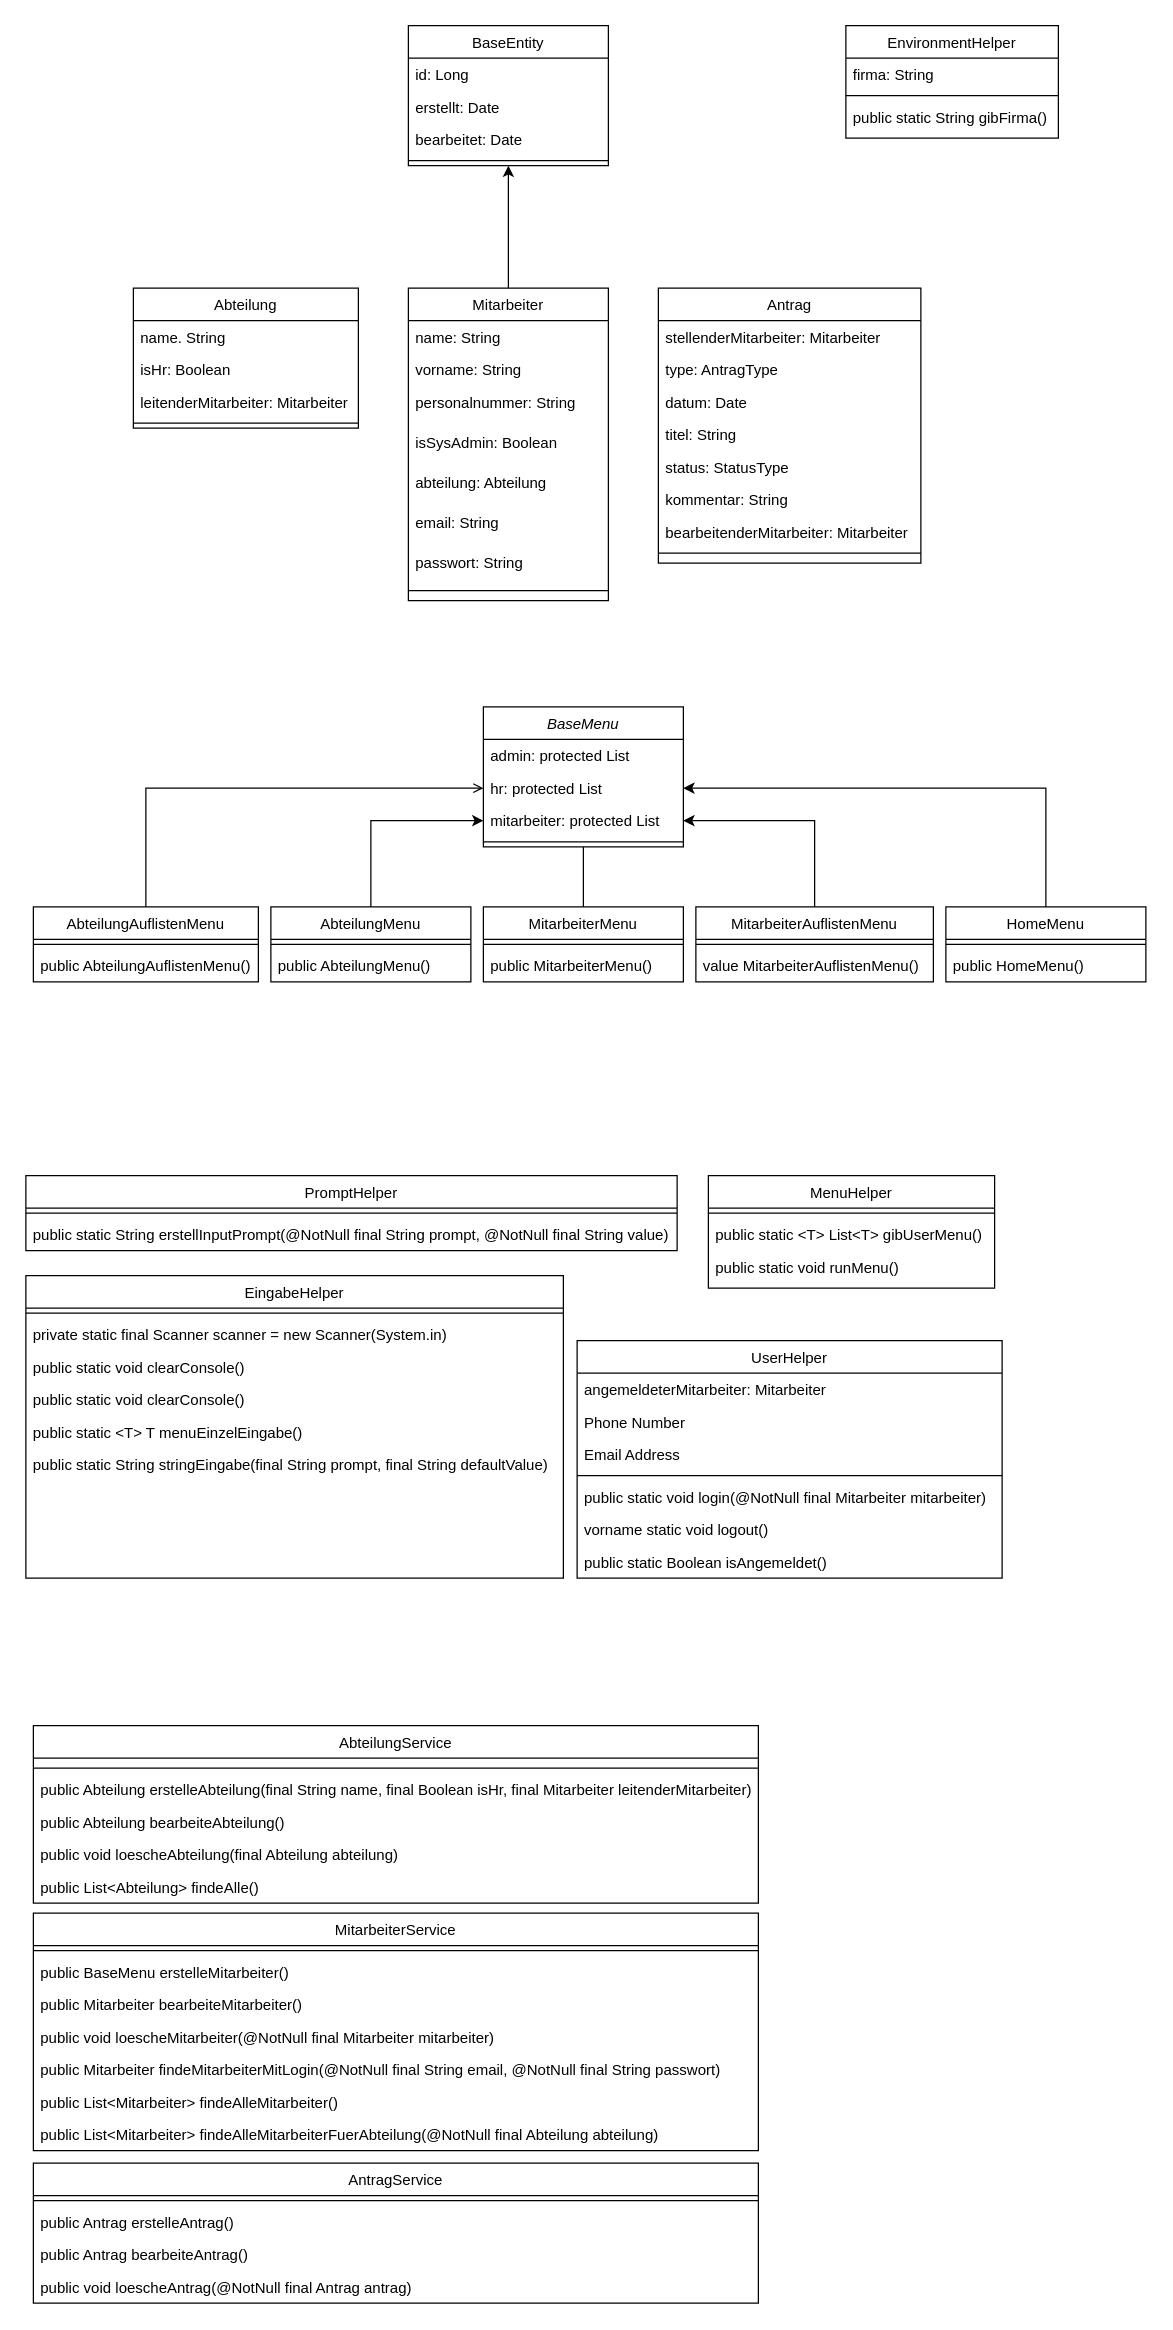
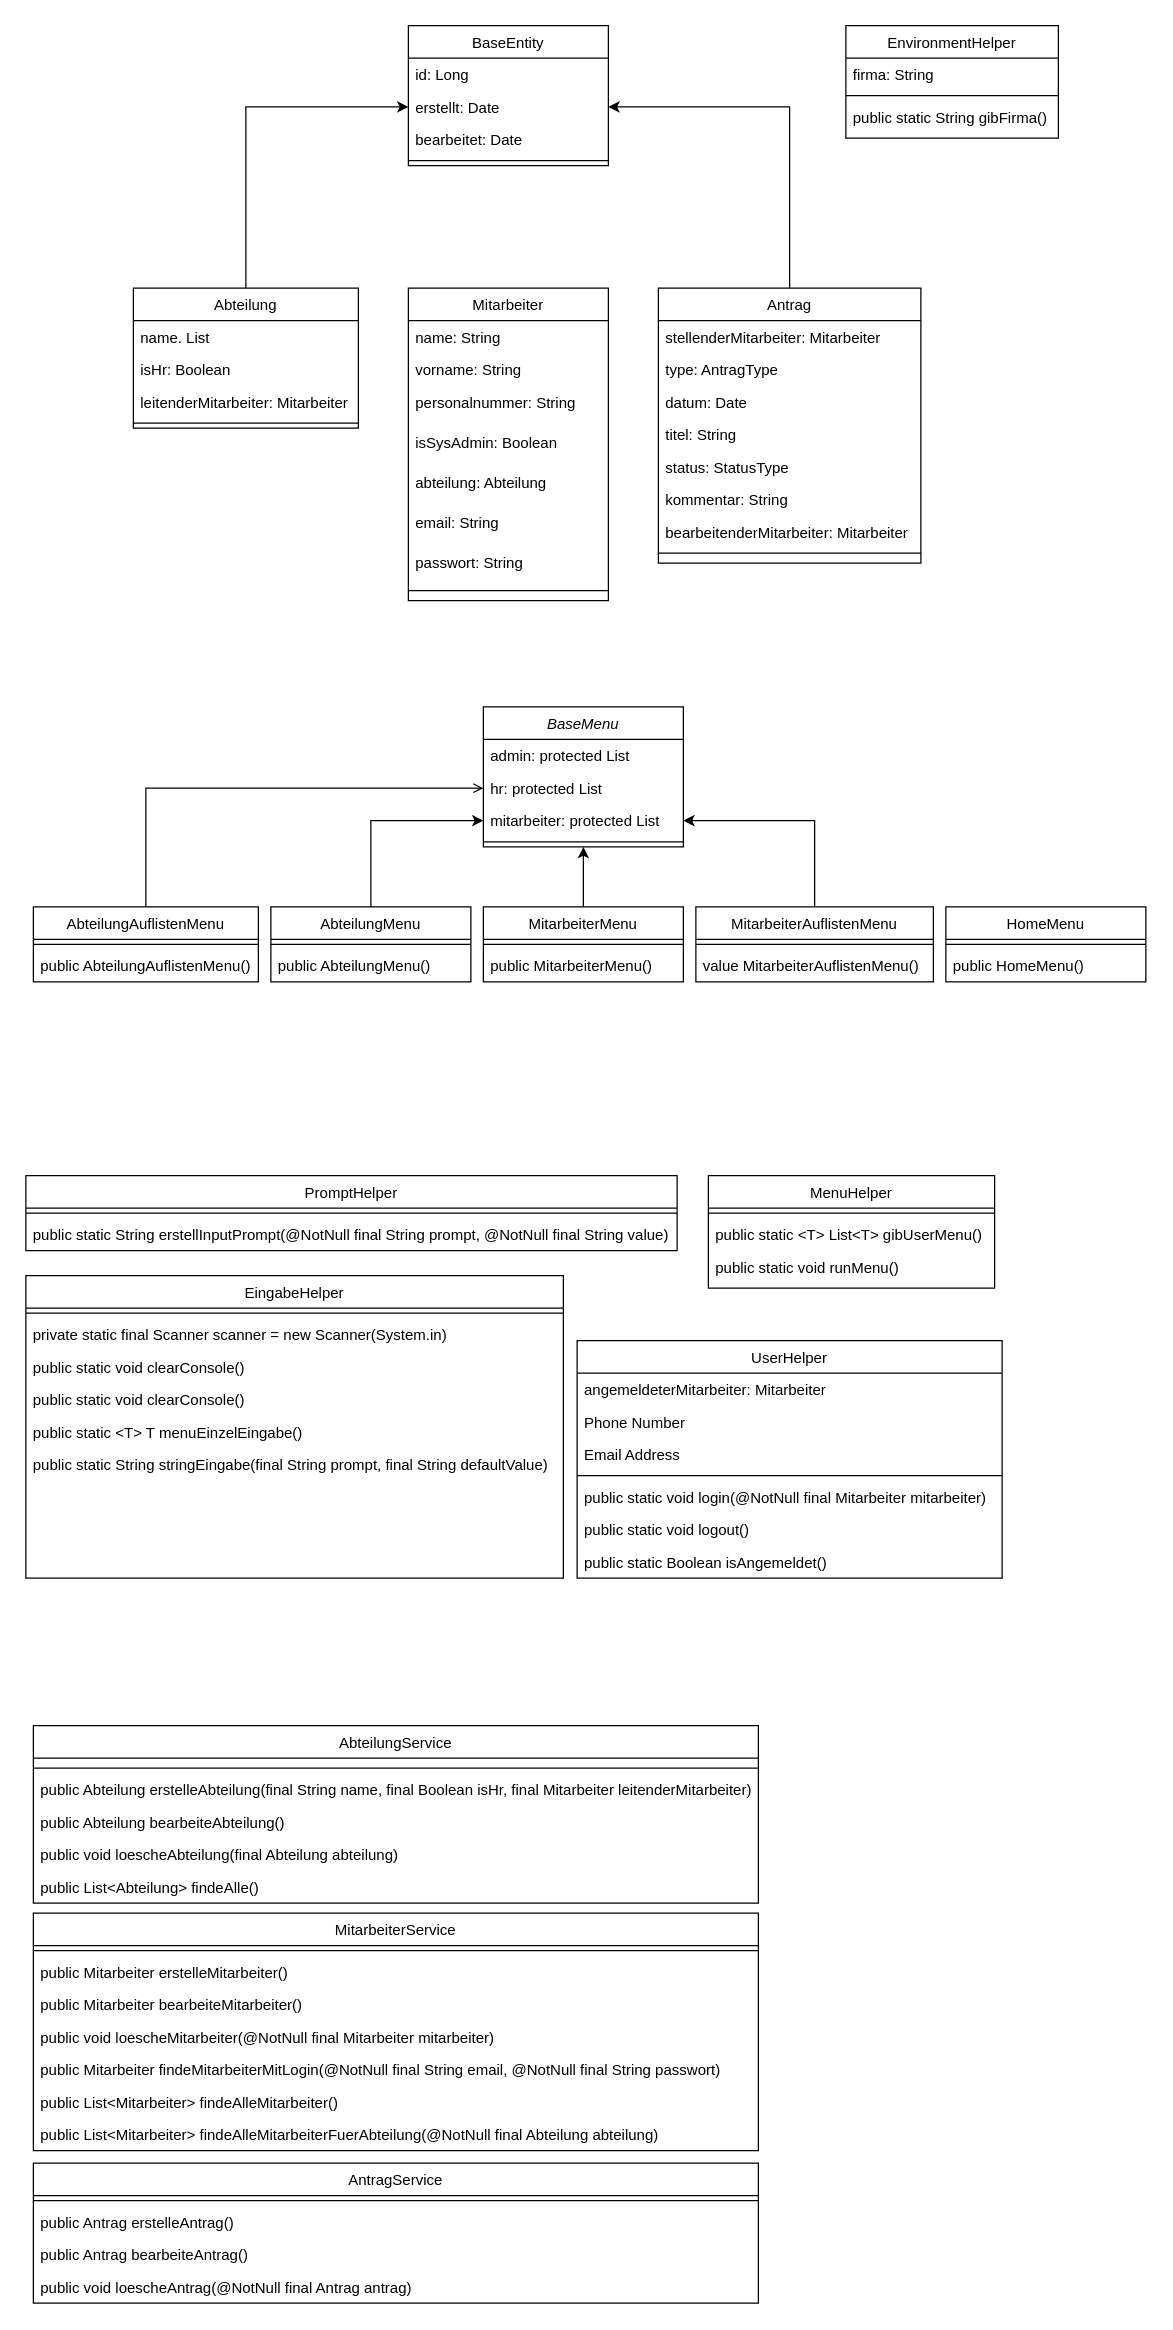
edge "Antrag" -> "erstellt: Date": added
edge "Abteilung" -> "erstellt: Date": added
edge "Mitarbeiter" -> "BaseEntity": removed
node "name. String": label "name. String" -> "name. List"
edge "HomeMenu" -> "hr: protected List": removed
edge "BaseMenu" -- "MitarbeiterMenu": arrowhead none -> classic
node "vorname static void logout()": label "vorname static void logout()" -> "public static void logout()"
node "public BaseMenu erstelleMitarbeiter()": label "public BaseMenu erstelleMitarbeiter()" -> "public Mitarbeiter erstelleMitarbeiter()"
